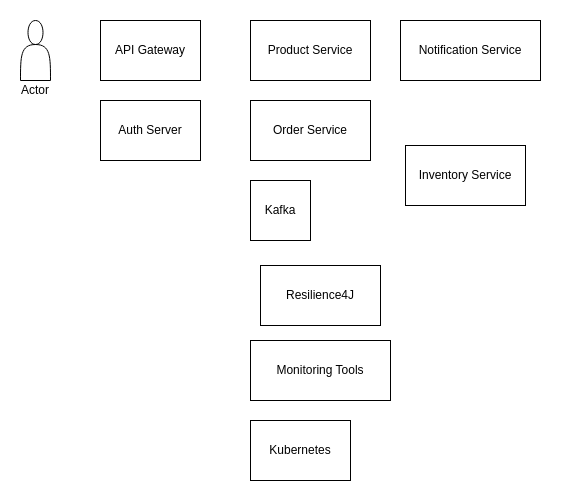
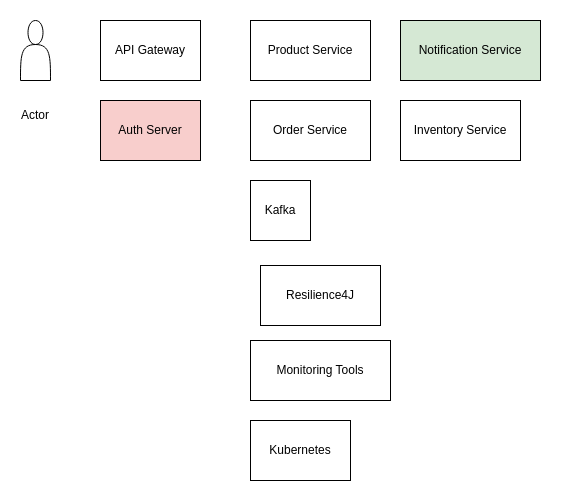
node "Notification Service": fillcolor #ffffff -> #d5e8d4
node "Actor": moved (36, 91) -> (36, 116)
node "Auth Server": fillcolor #ffffff -> #f8cecc
node "Inventory Service": moved (466, 176) -> (461, 131)
